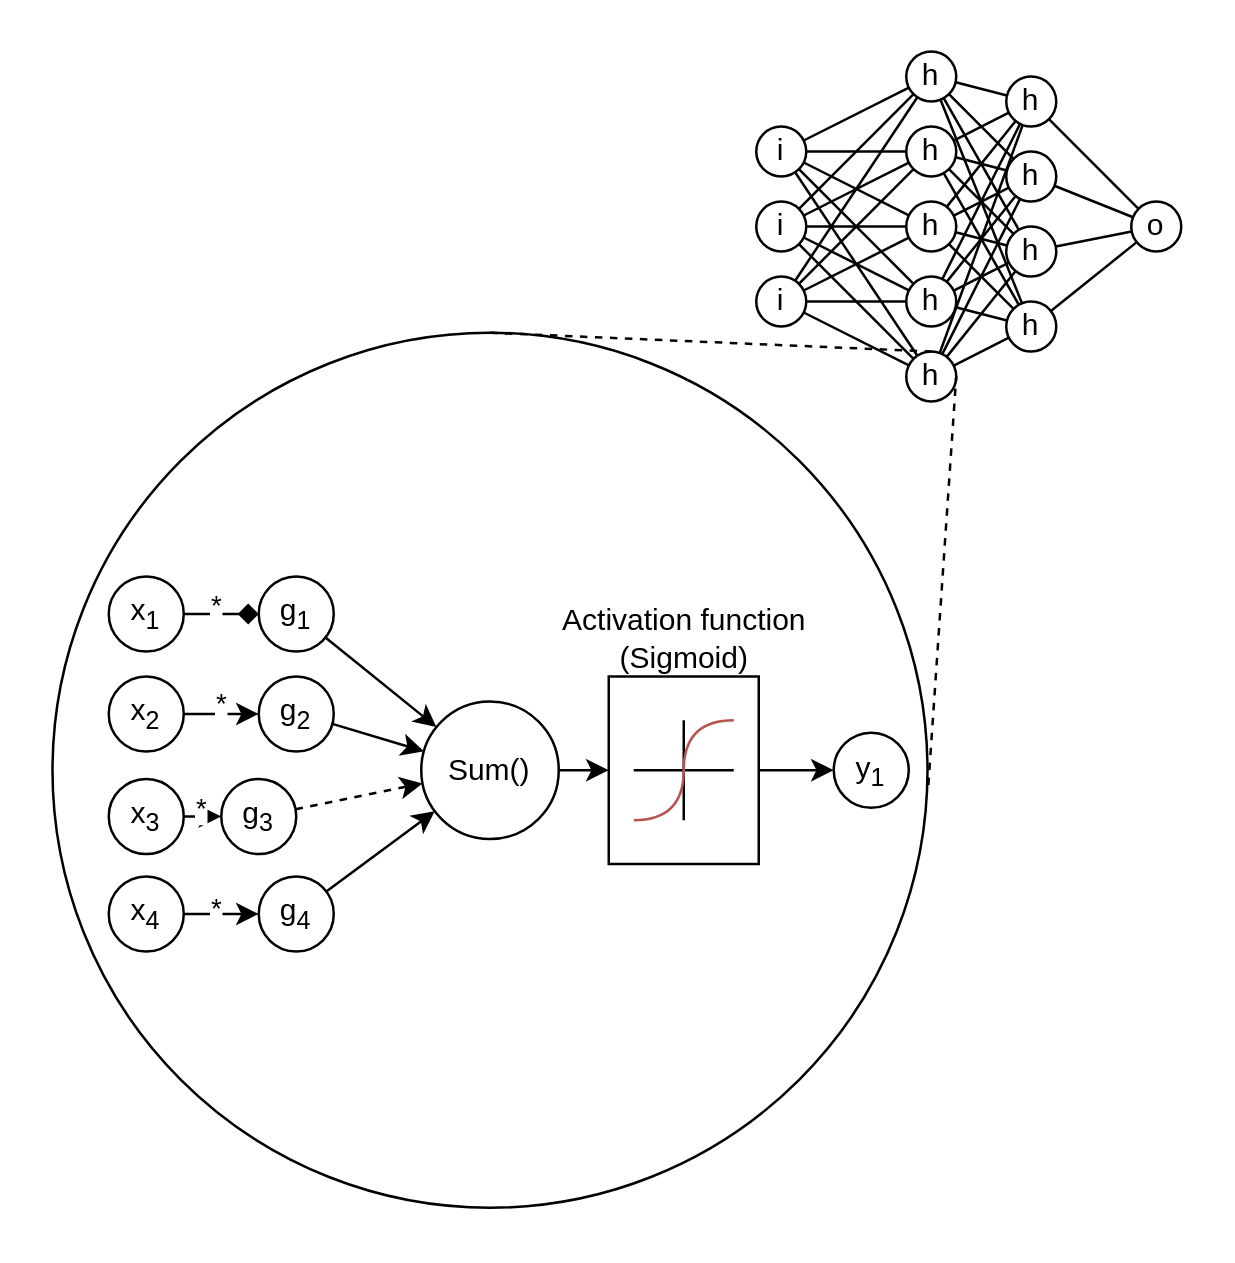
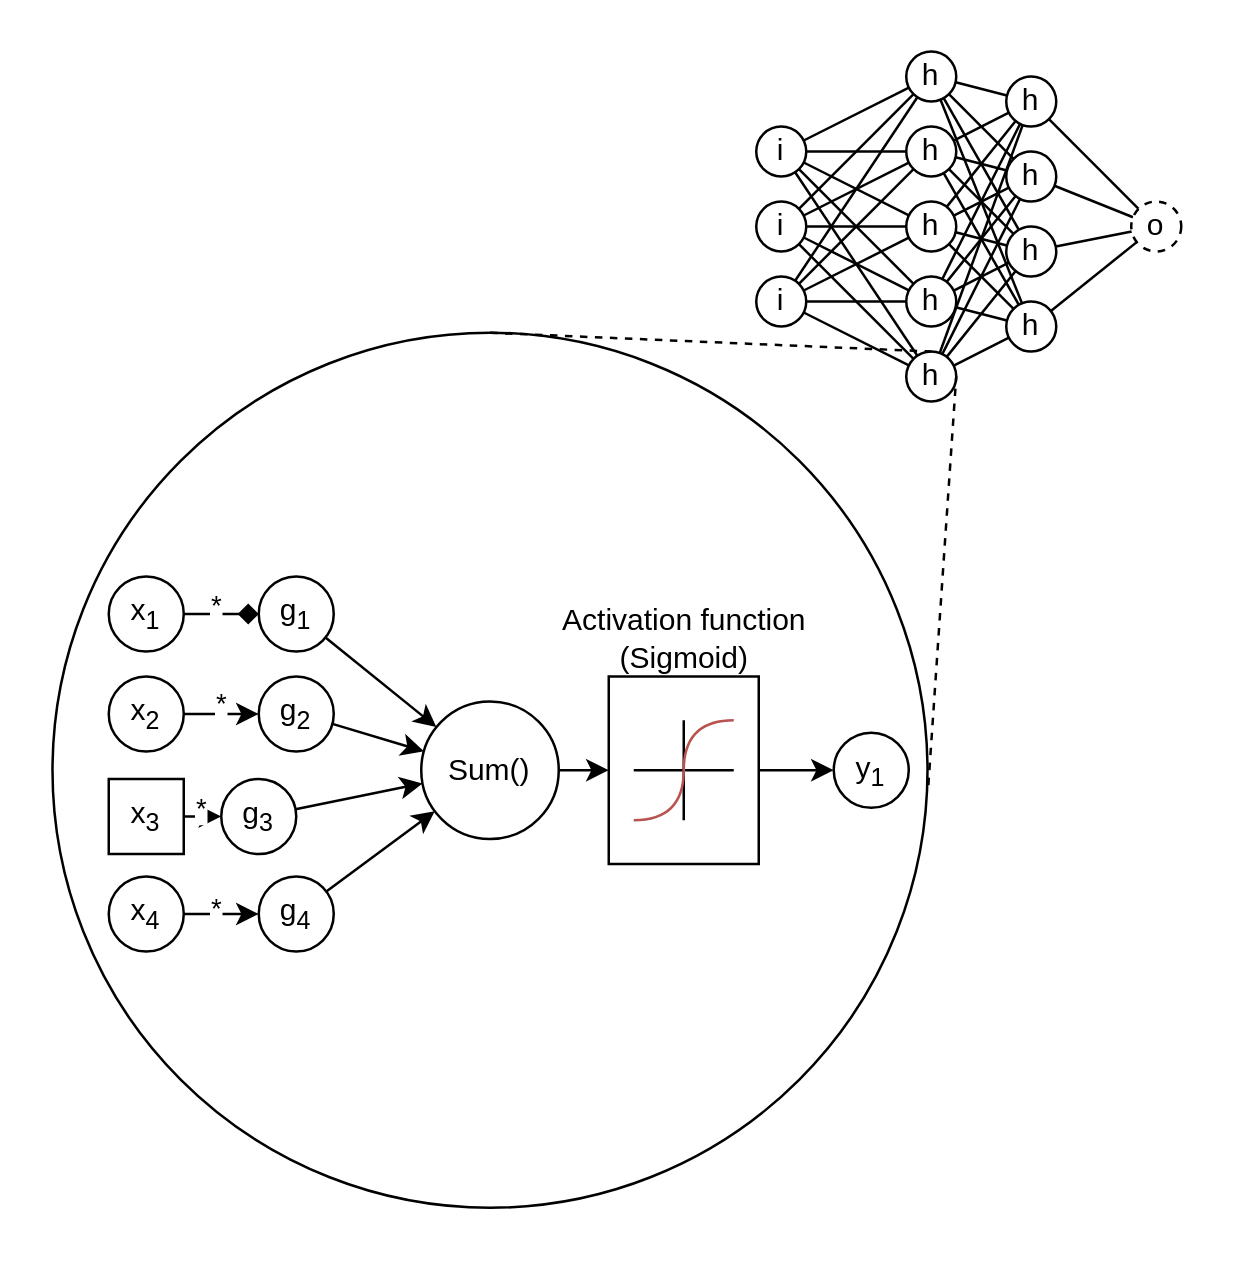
node "o": style solid -> dashed
edge "g3" -> "Sum()": style dashed -> solid
node "x3": shape ellipse -> rectangle
